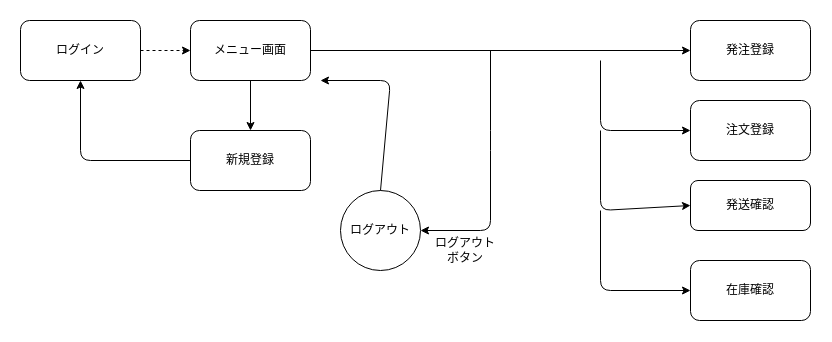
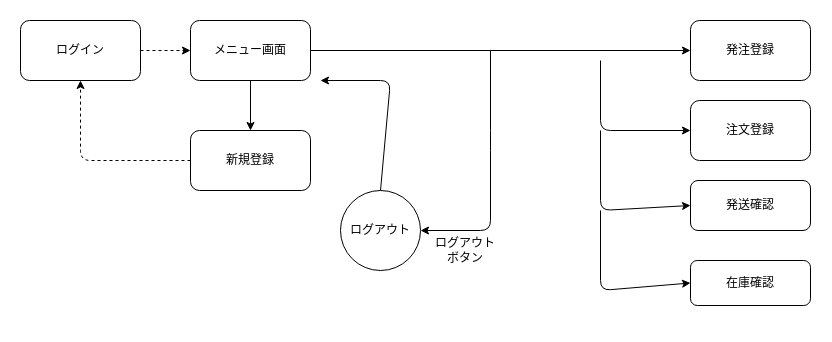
edge "新規登録" -> "ログイン": style solid -> dashed
node "在庫確認": size 120x60 -> 120x45
